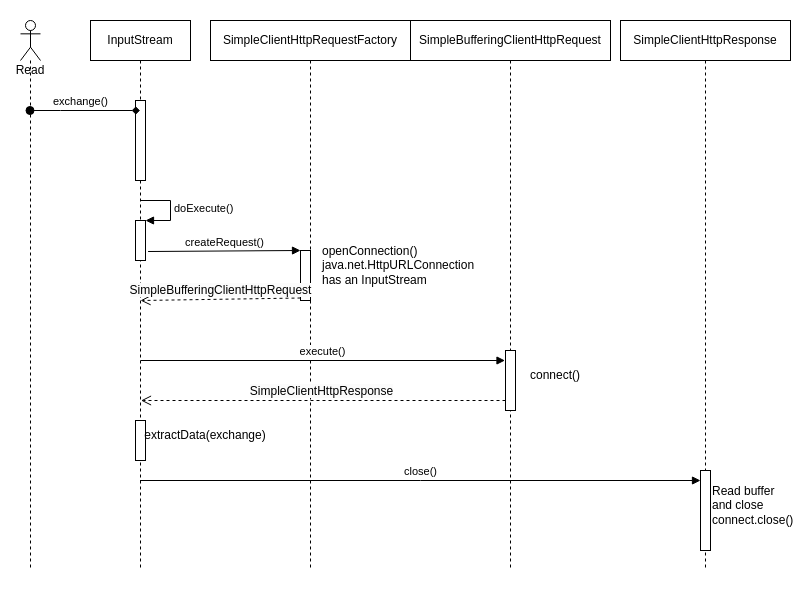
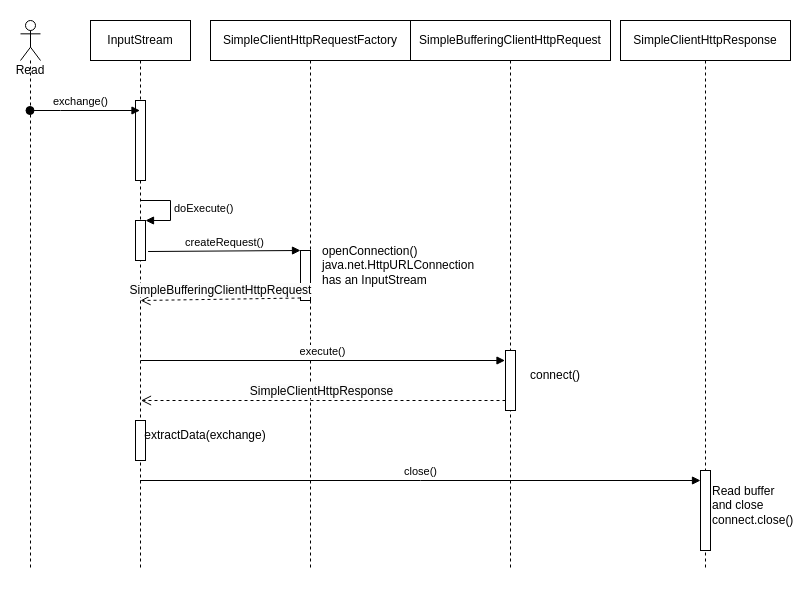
edge "Read" -- "InputStream": arrowhead diamond -> block
